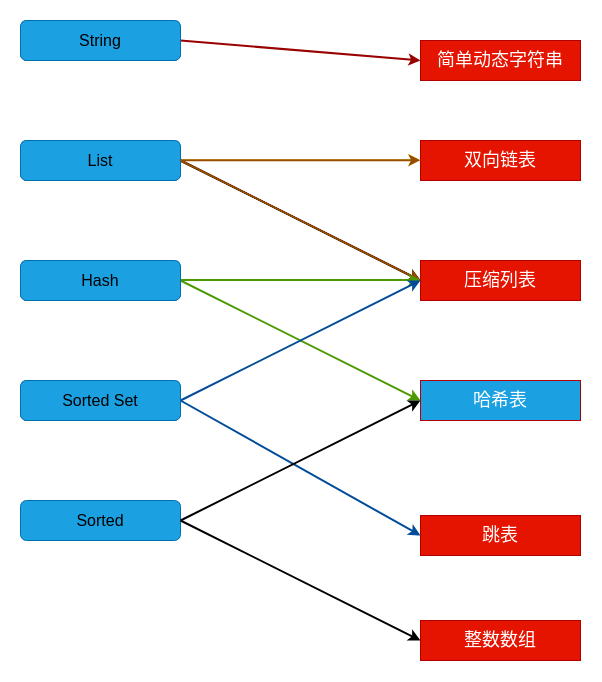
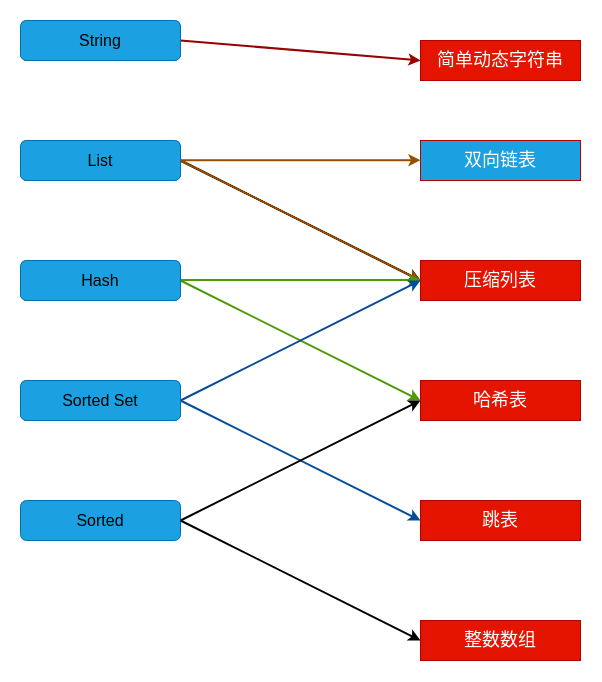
node "双向链表": fillcolor #e51400 -> #1ba1e2
node "哈希表": fillcolor #1ba1e2 -> #e51400
node "跳表": moved (501, 536) -> (501, 521)
